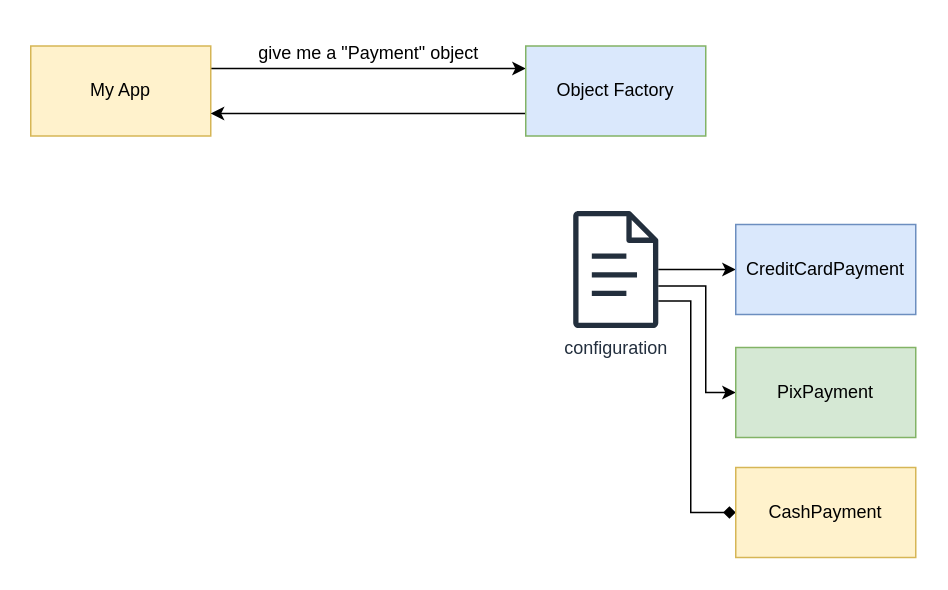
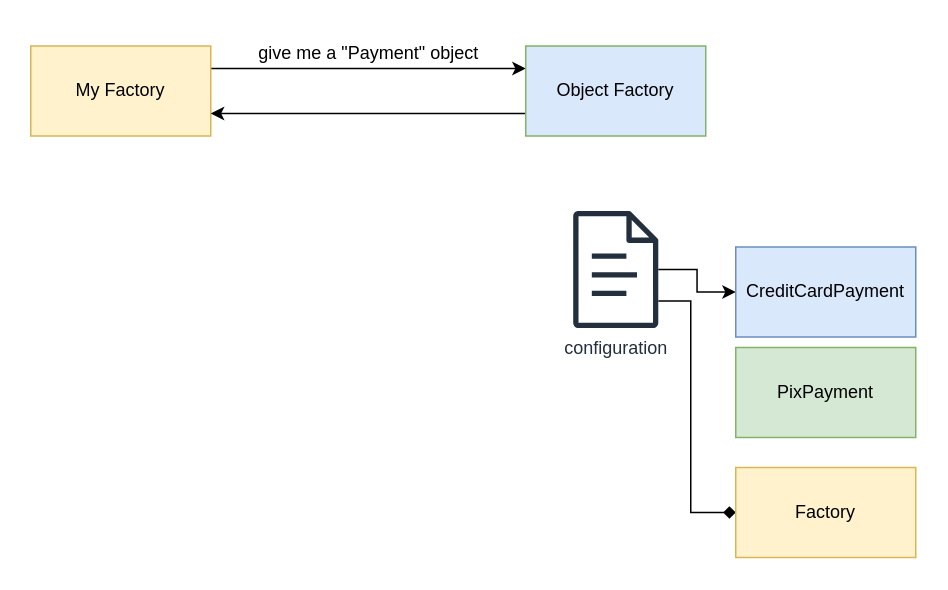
node "My App": label "My App" -> "My Factory"
node "CreditCardPayment": moved (826, 269) -> (826, 292)
edge "configuration" -> "PixPayment": removed
node "CashPayment": label "CashPayment" -> "Factory"
